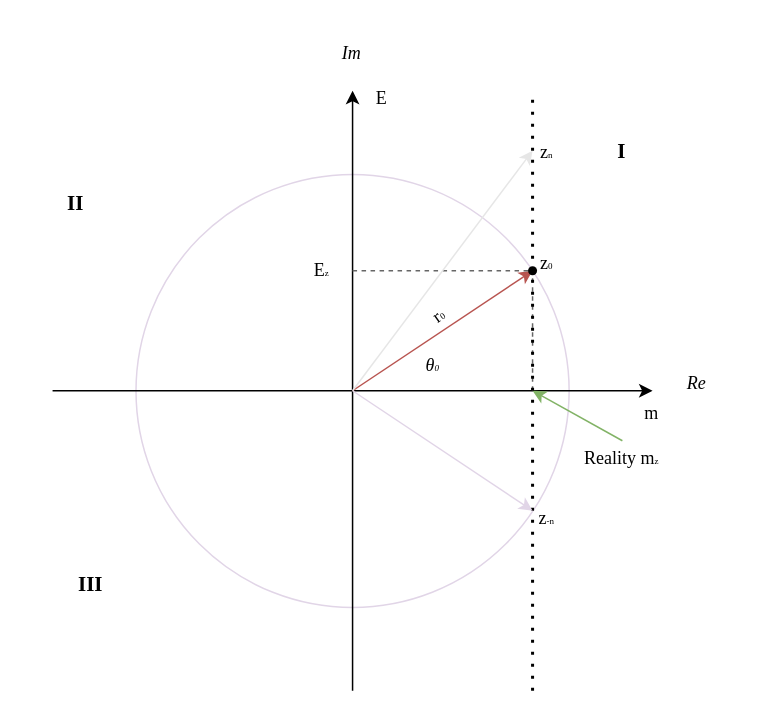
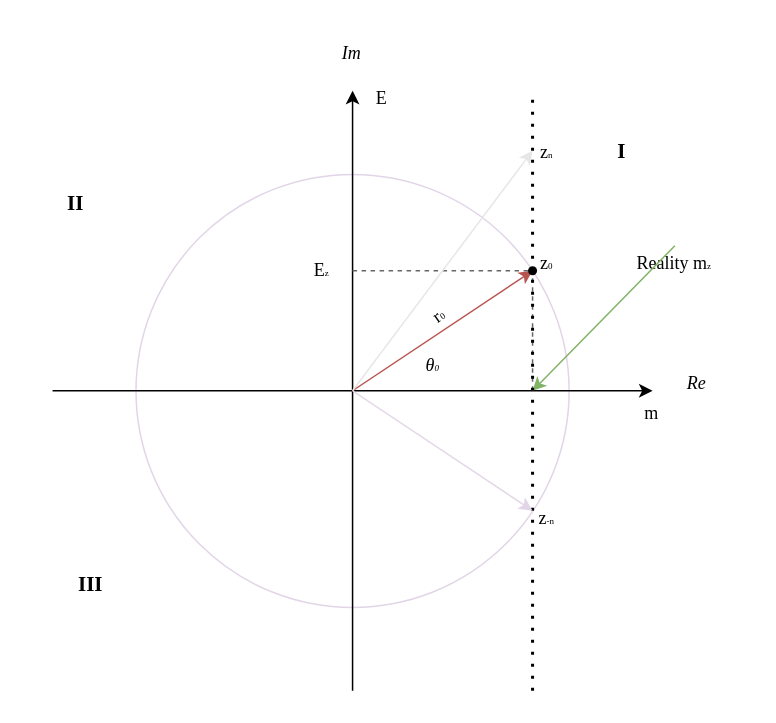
node "Reality mz": moved (622, 458) -> (675, 263)
